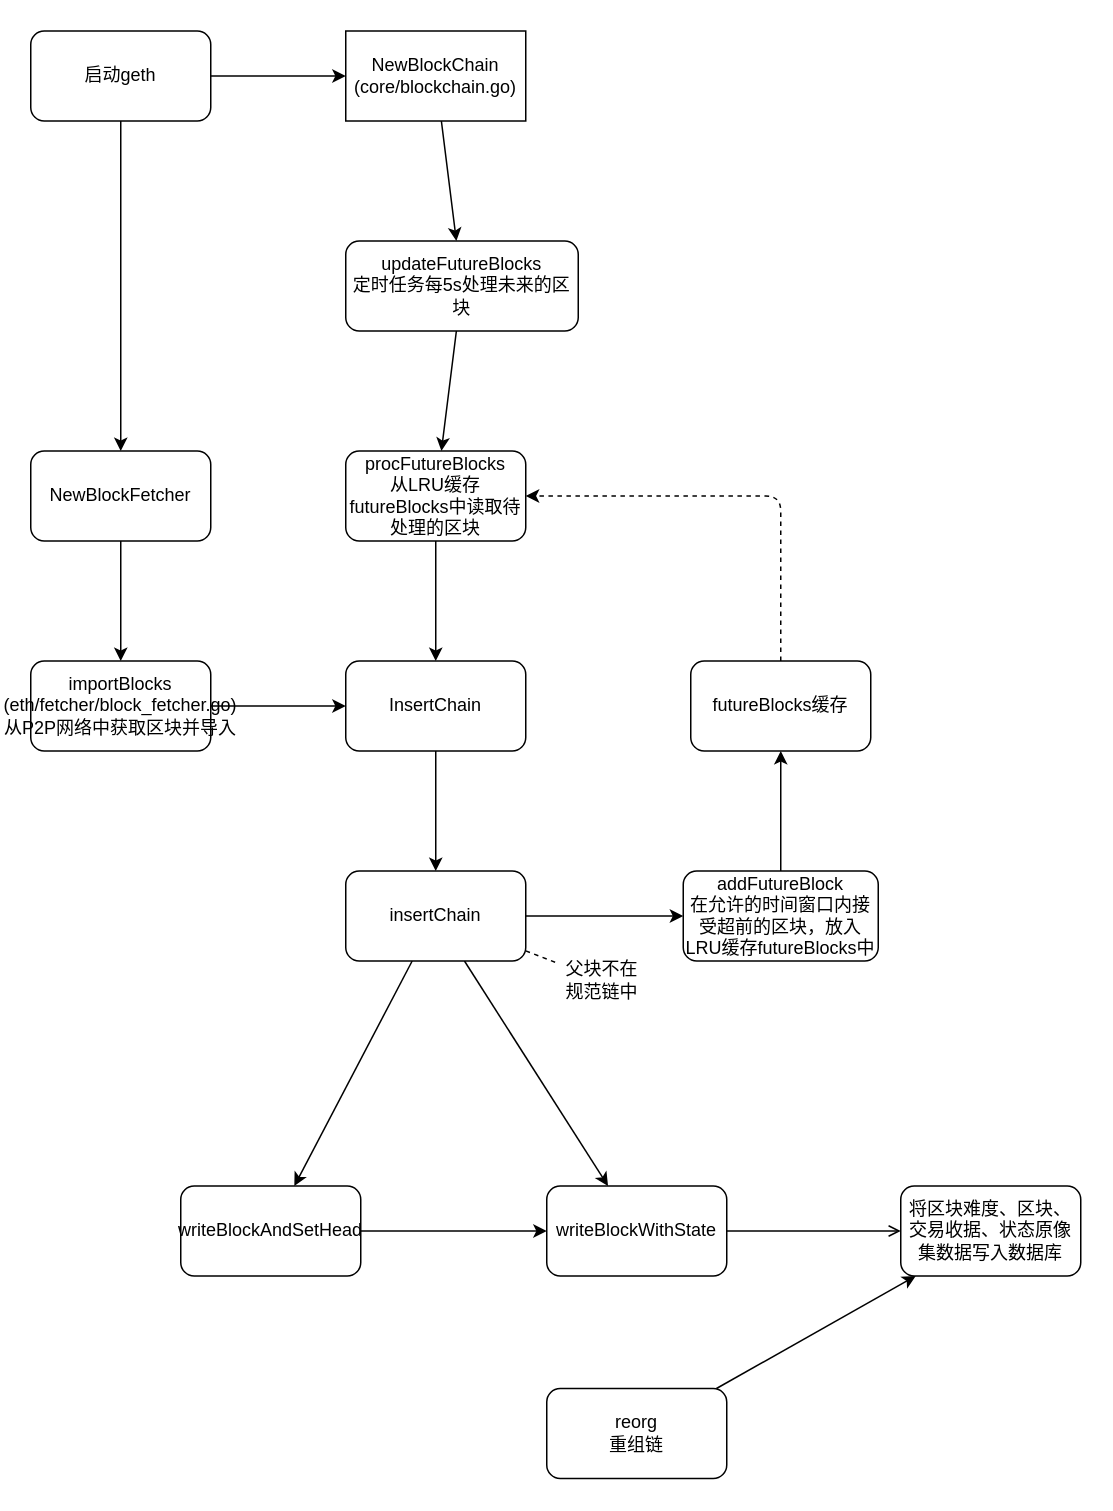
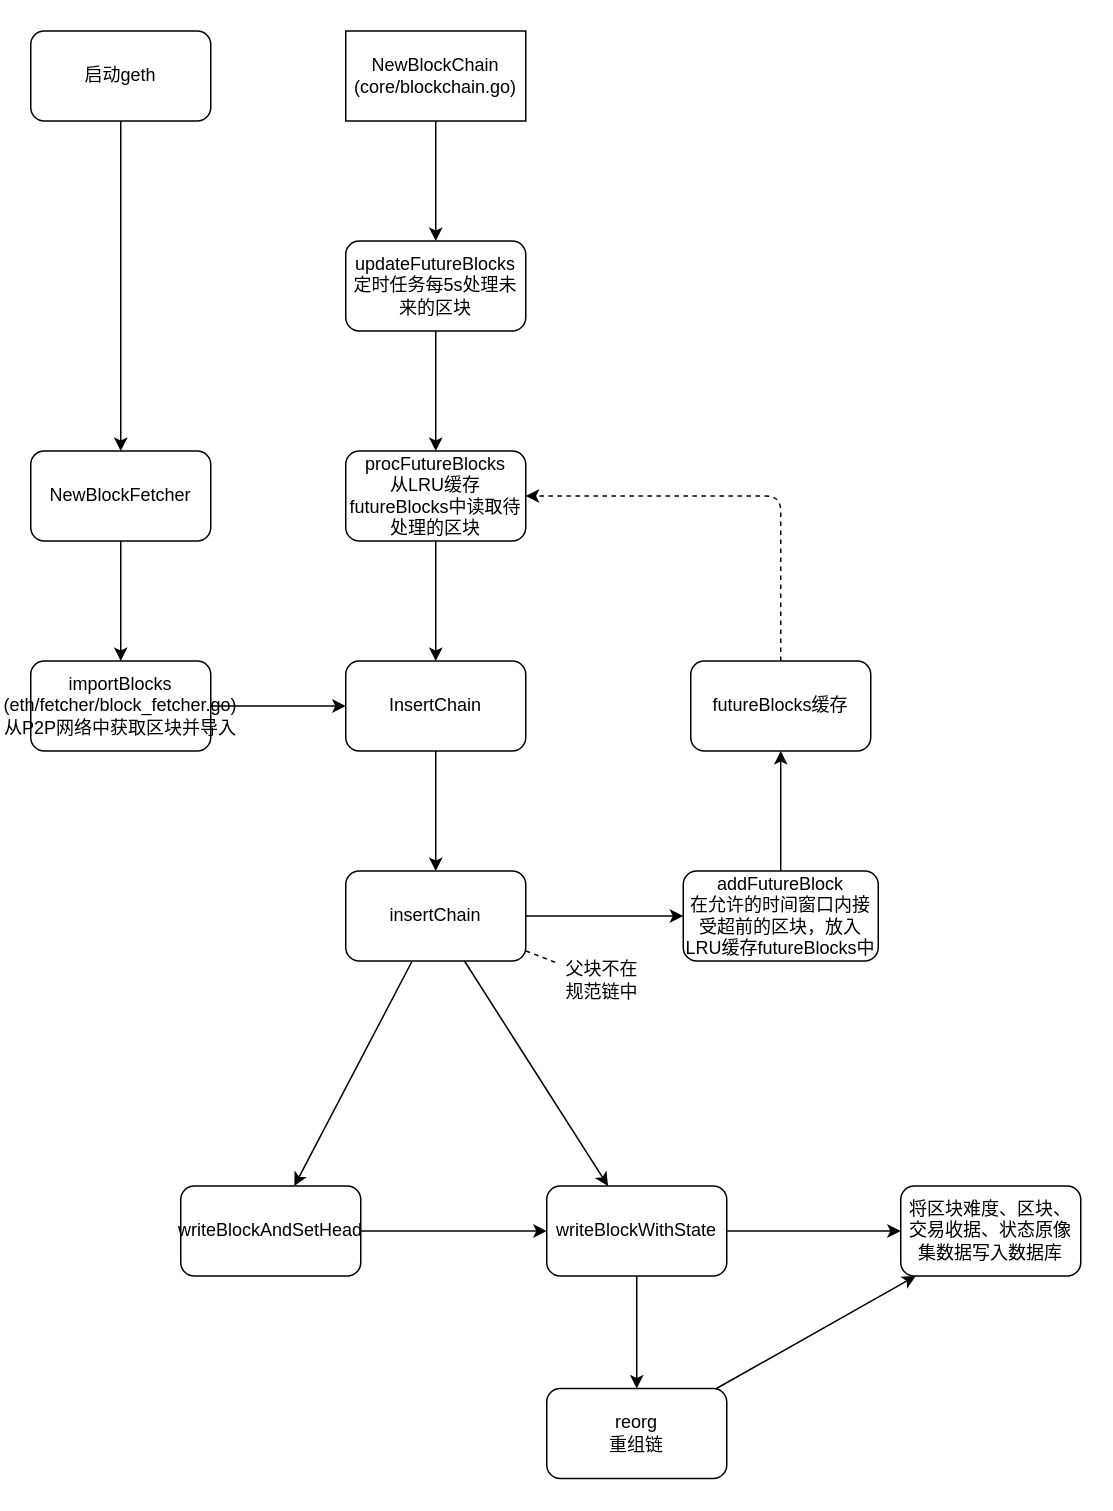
edge "启动geth" -> "NewBlockChain (core/blockchain.go)": removed
node "updateFutureBlocks 定时任务每5s处理未来的区块": size 233x90 -> 180x90
edge "writeBlockWithState" -> "将区块难度、区块、交易收据、状态原像集数据写入数据库": arrowhead open -> classic
edge "writeBlockWithState" -> "reorg 重组链": added
